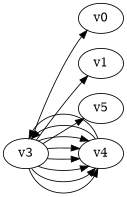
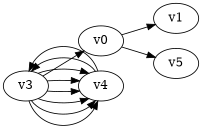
edge "v3" -> "v1": now "v0" -> "v1"
edge "v3" -> "v5": now "v0" -> "v5"
